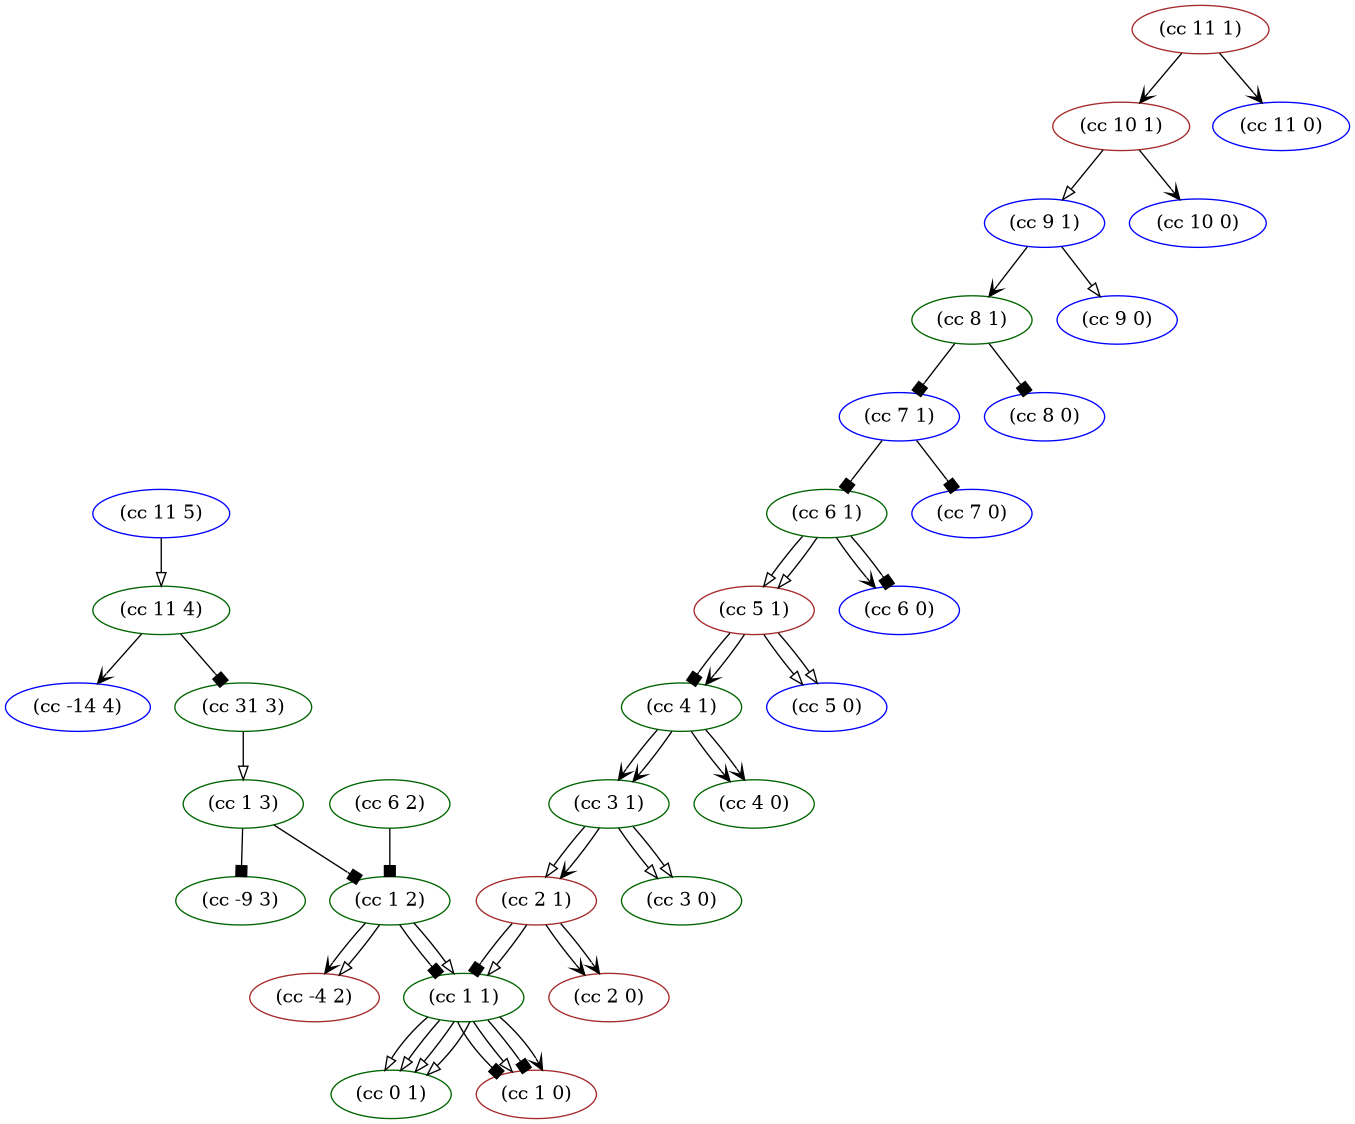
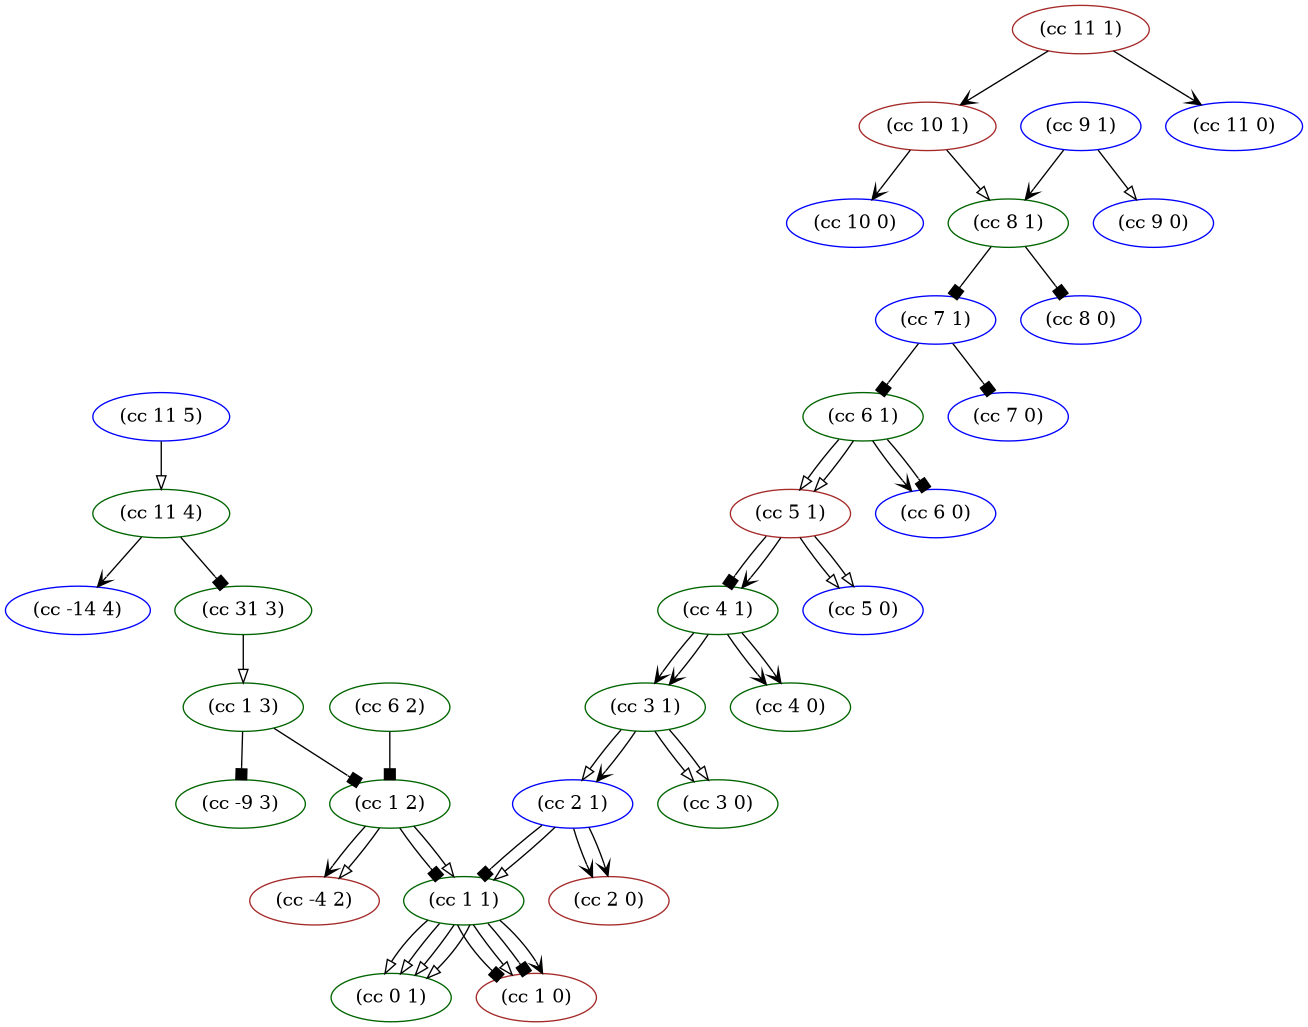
edge "(cc 10 1)" -> "(cc 9 1)": now "(cc 10 1)" -> "(cc 8 1)"
node "(cc 2 1)": color brown -> blue
